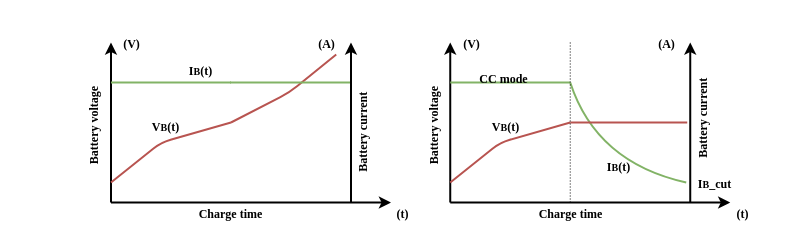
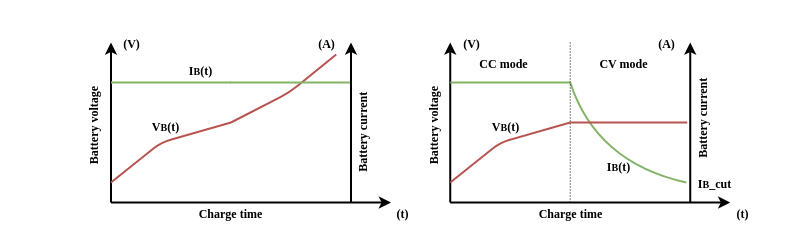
node "CV mode": added
node "CC mode": moved (504, 68) -> (504, 53)
